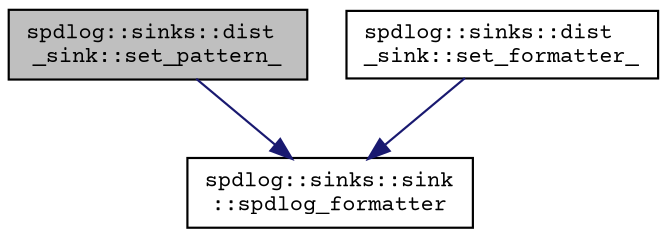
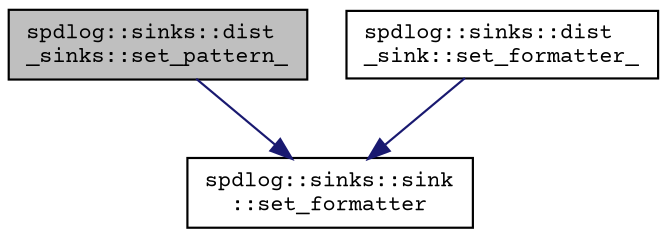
node "spdlog::sinks::dist _sink::set_pattern_": label "spdlog::sinks::dist _sink::set_pattern_" -> "spdlog::sinks::dist _sinks::set_pattern_"
node "spdlog::sinks::sink ::spdlog_formatter": label "spdlog::sinks::sink ::spdlog_formatter" -> "spdlog::sinks::sink ::set_formatter"
